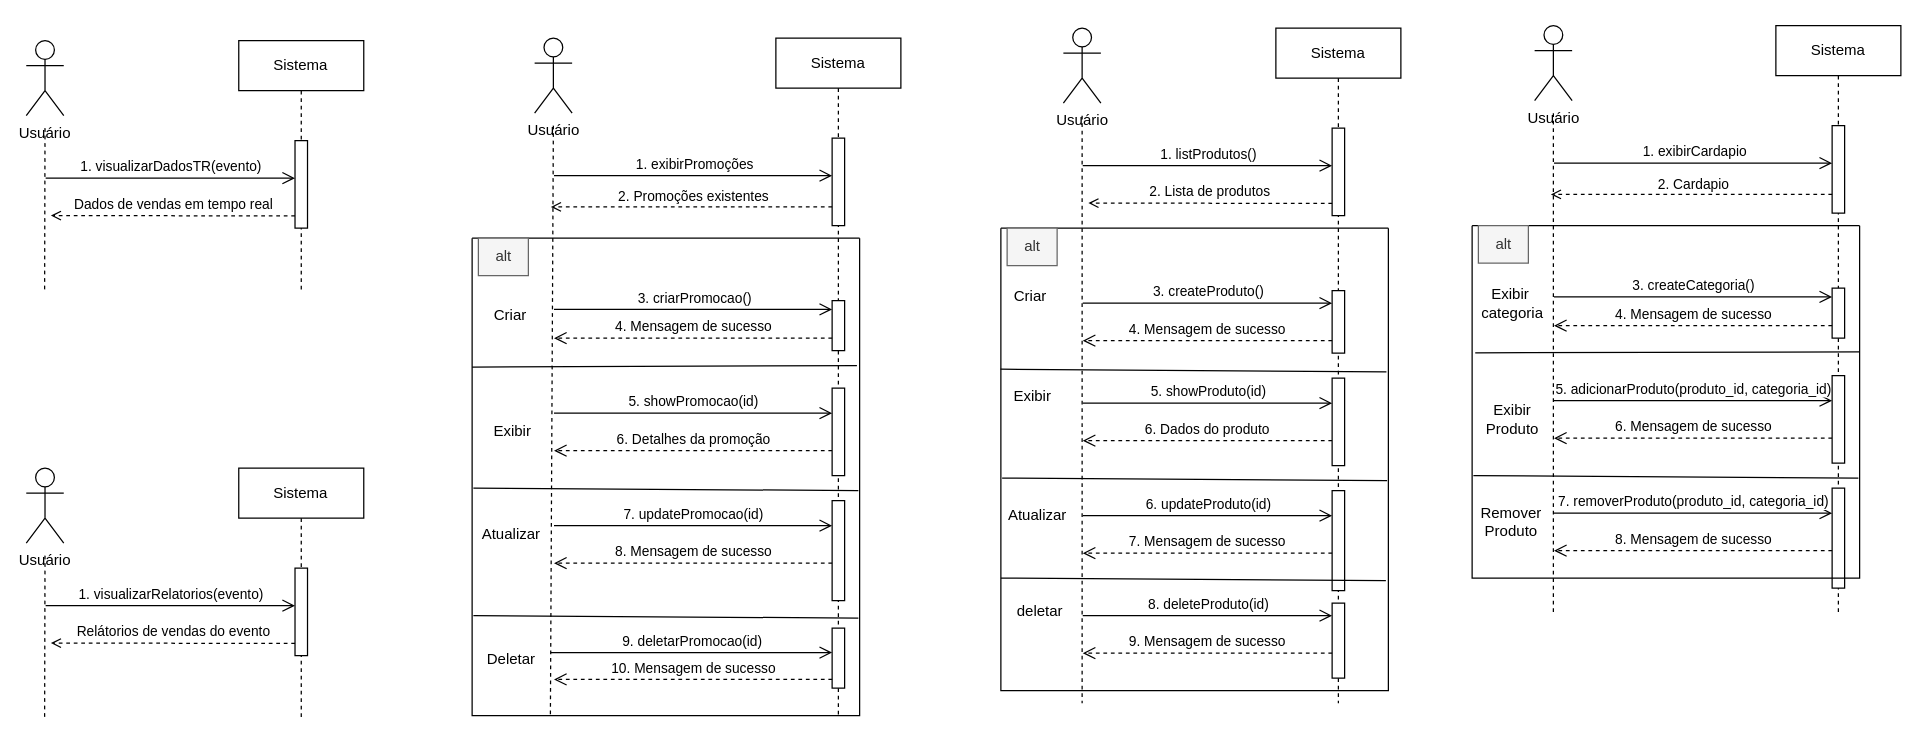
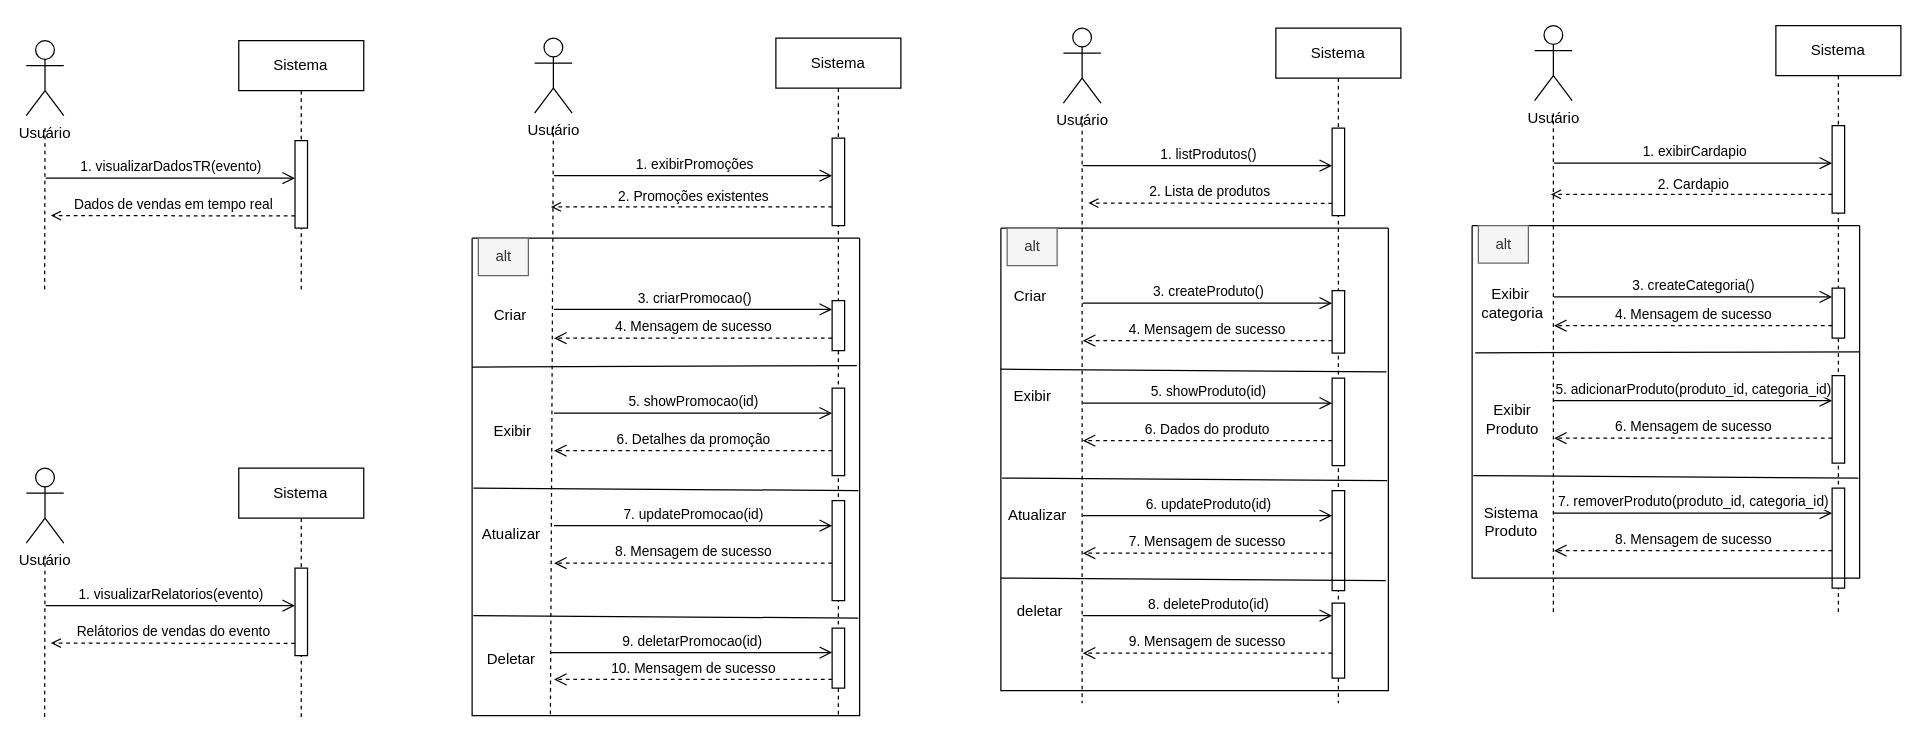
node "Remover Produto": label "Remover Produto" -> "Sistema Produto"
